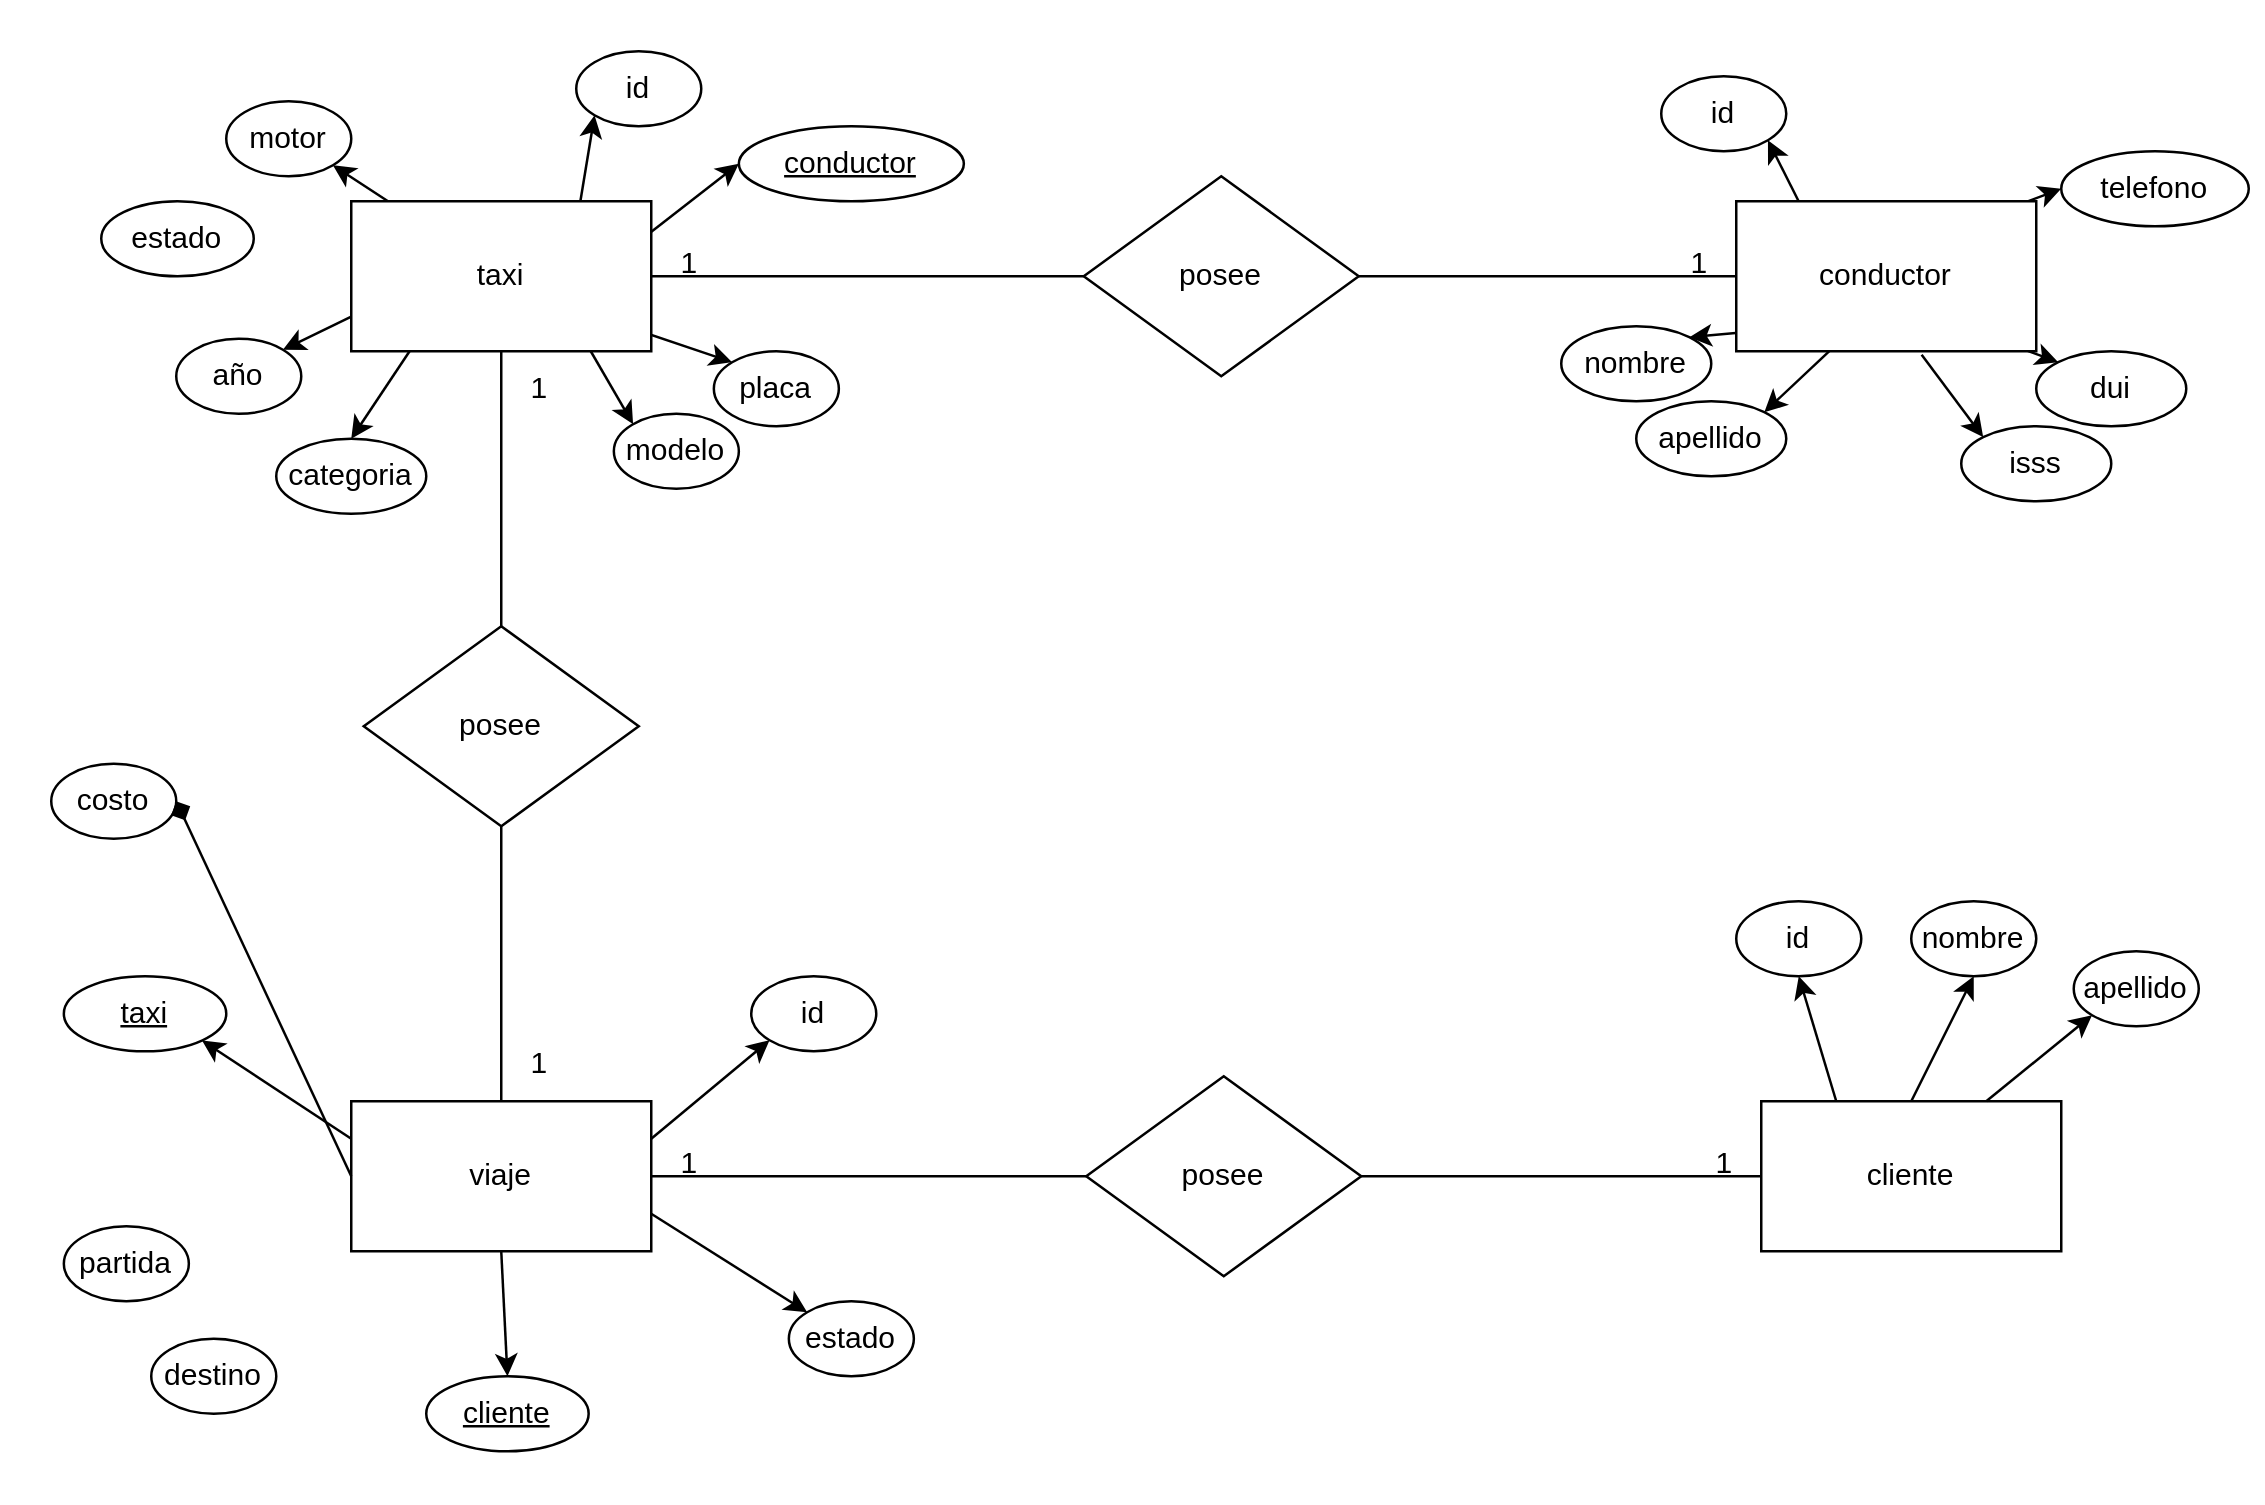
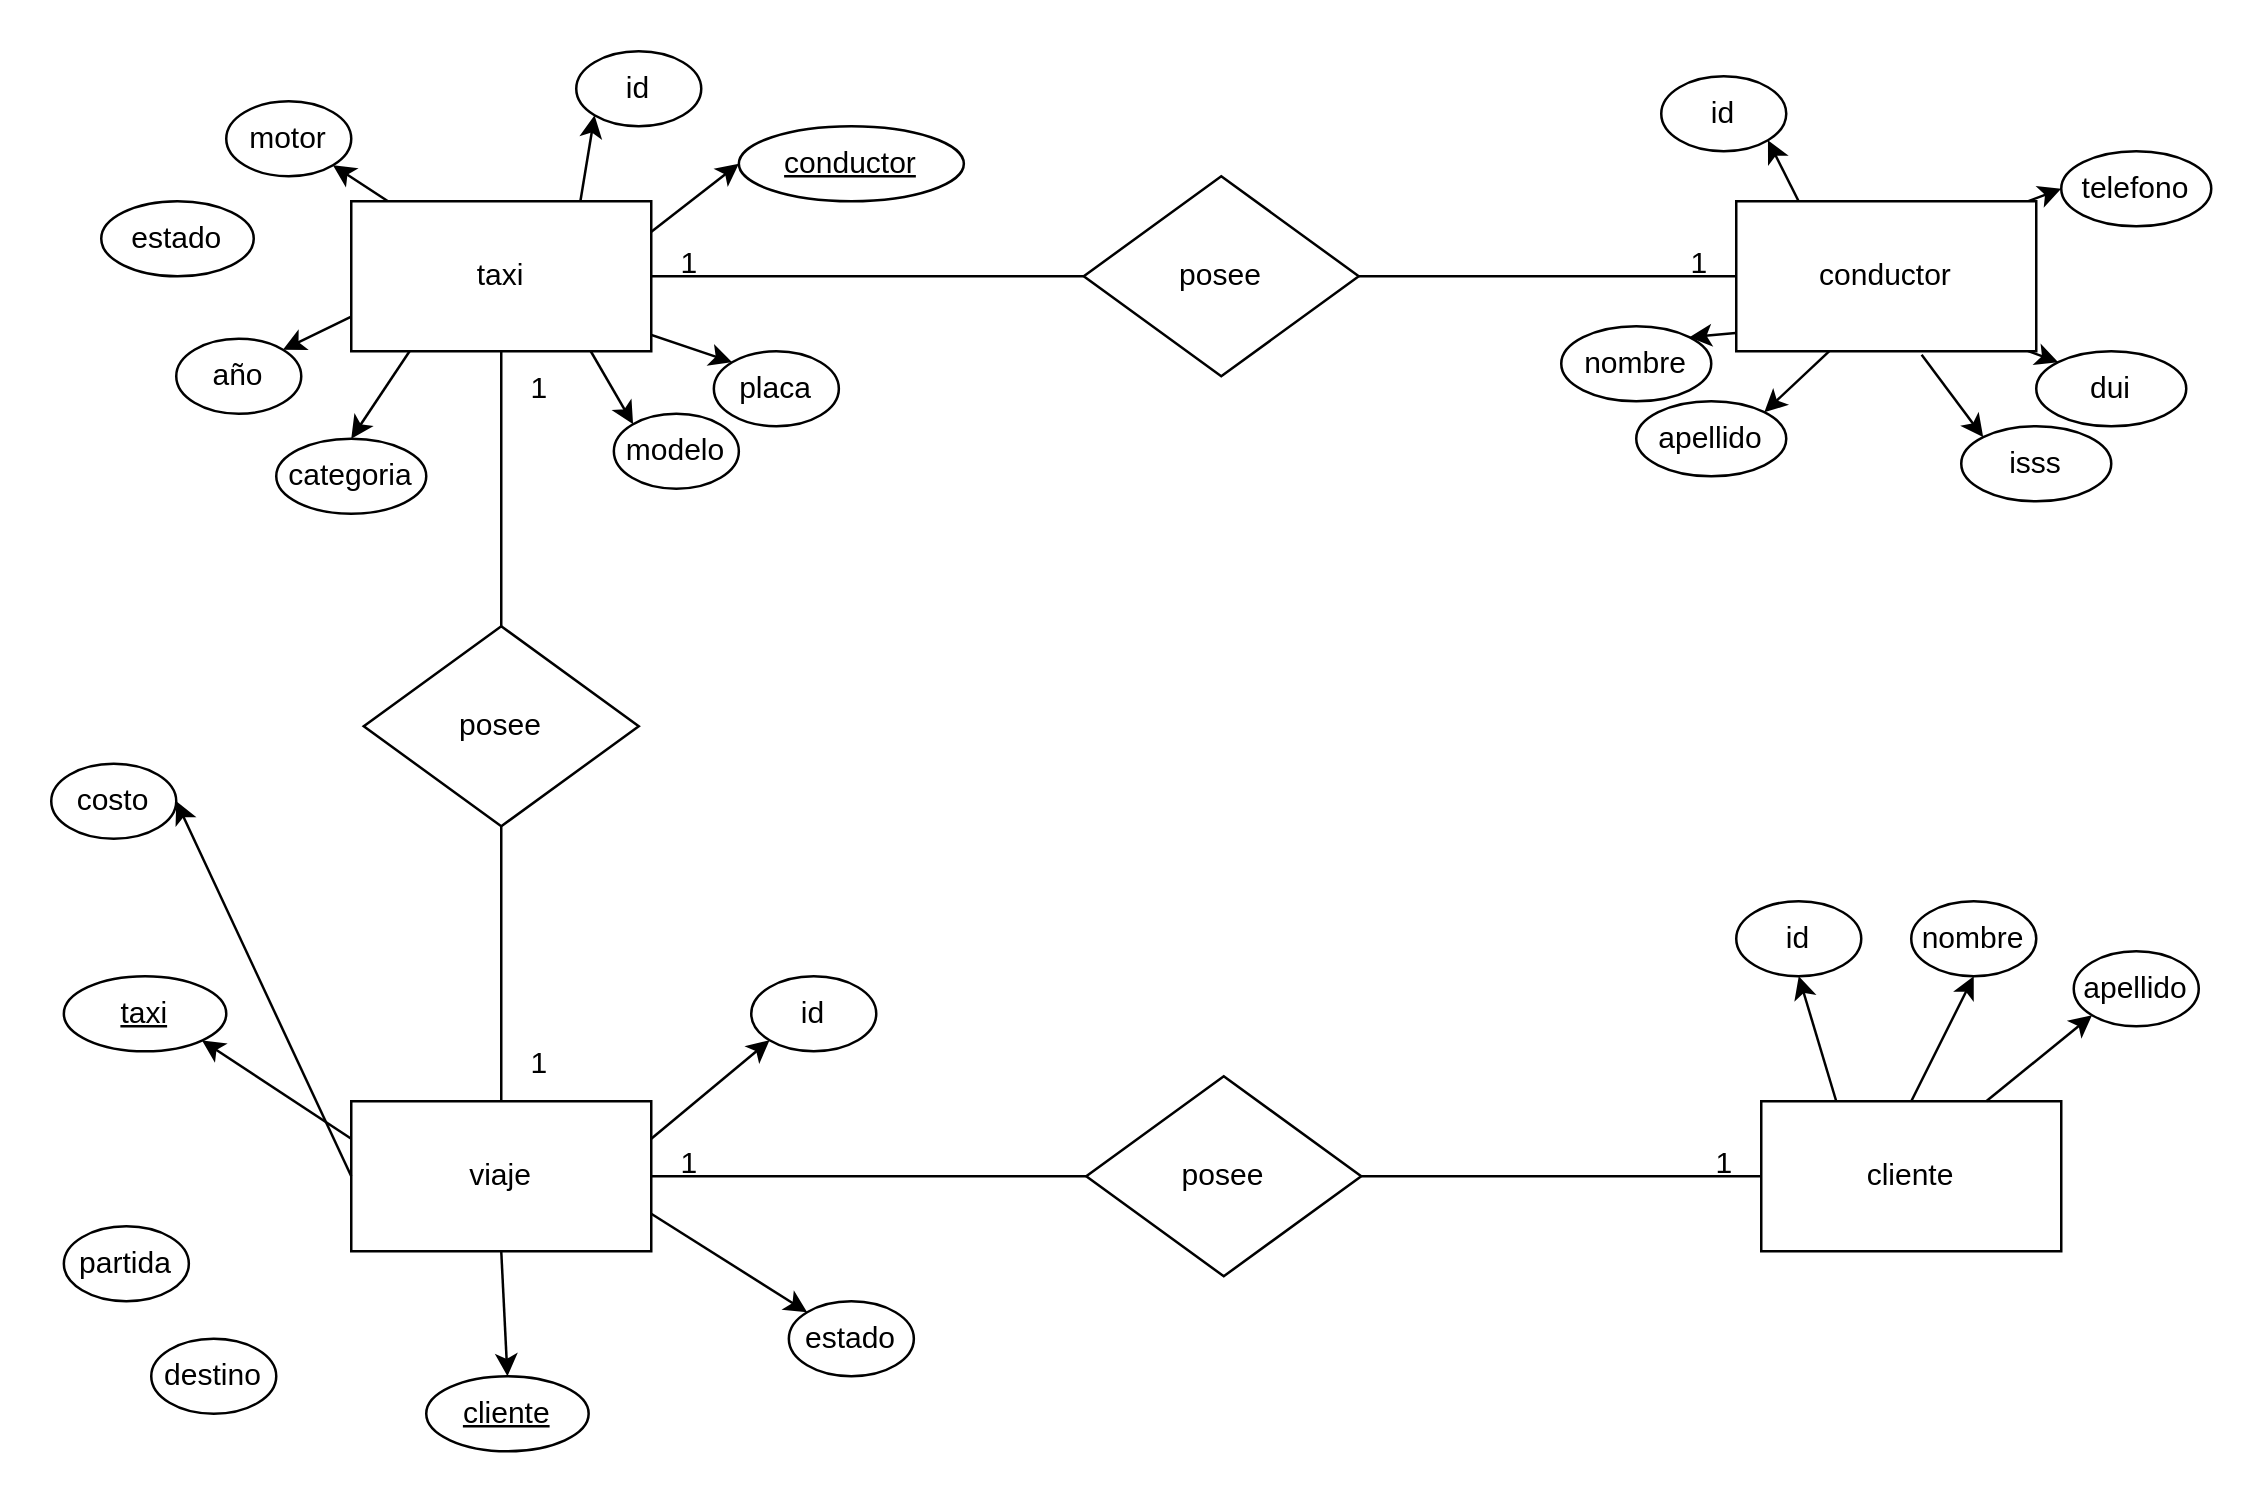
node "telefono": size 188x75 -> 150x75
edge "viaje" -> "costo": arrowhead diamond -> classic
